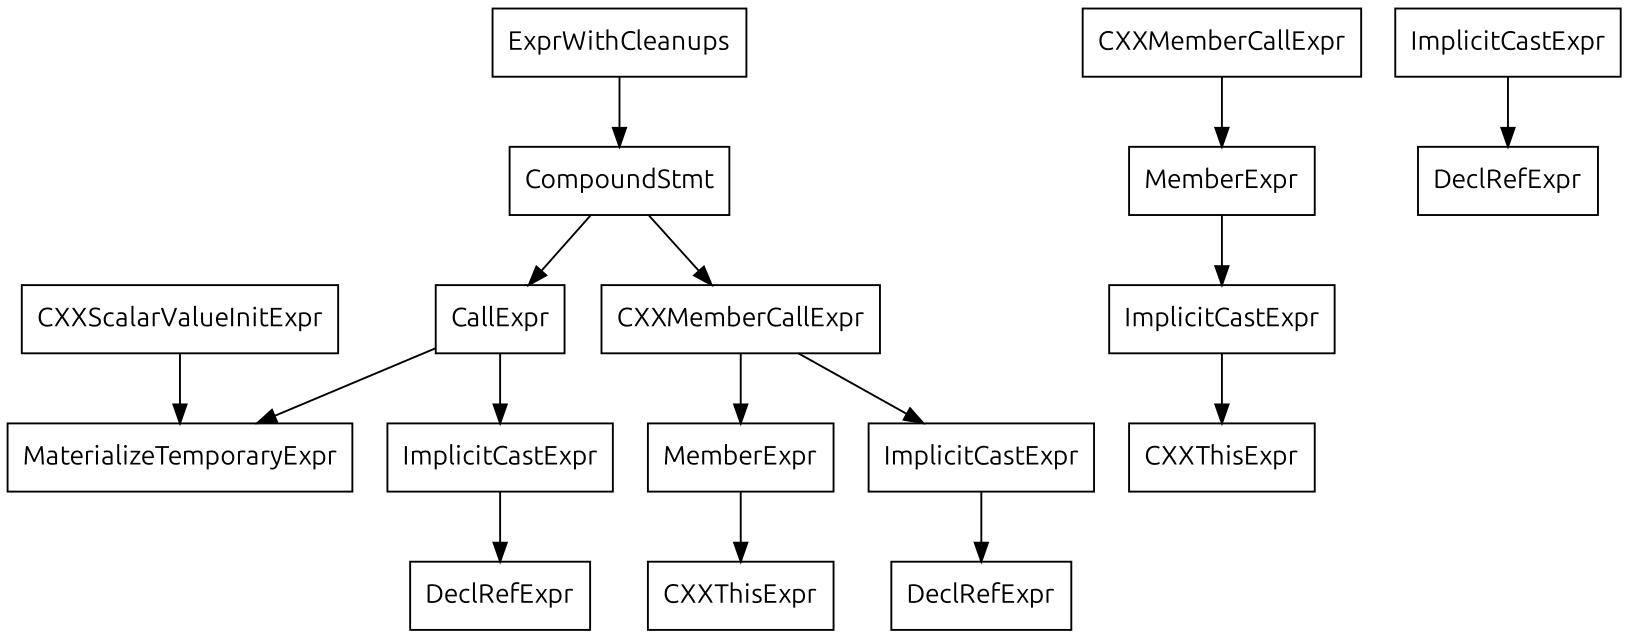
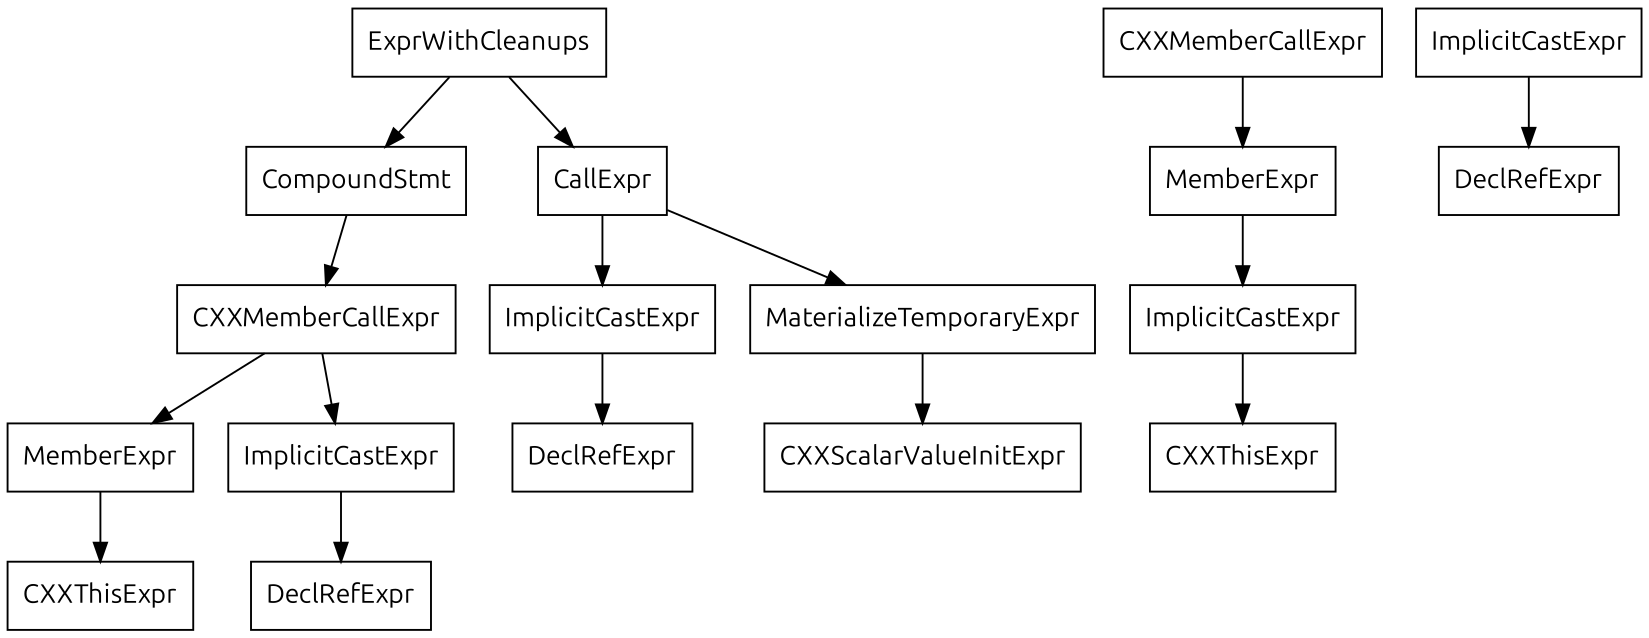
edge "CompoundStmt" -> "CallExpr": now "ExprWithCleanups" -> "CallExpr"
edge "CXXScalarValueInitExpr" -> "MaterializeTemporaryExpr": reversed
